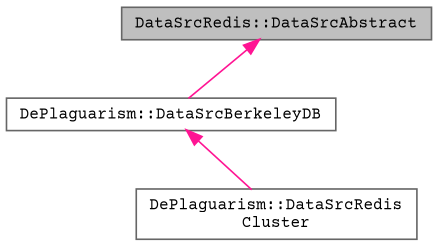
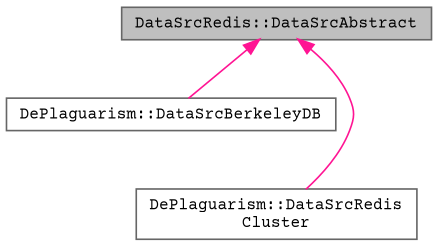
edge "DePlaguarism::DataSrcRedis Cluster" -> "DePlaguarism::DataSrcBerkeleyDB": now "DePlaguarism::DataSrcRedis Cluster" -> "DataSrcRedis::DataSrcAbstract"
